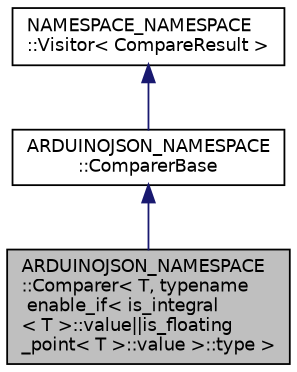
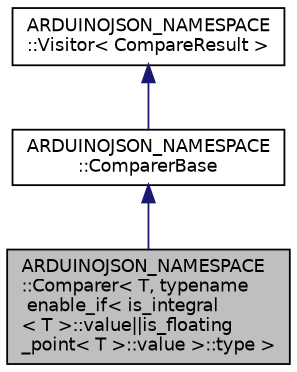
node "NAMESPACE_NAMESPACE ::Visitor< CompareResult >": label "NAMESPACE_NAMESPACE ::Visitor< CompareResult >" -> "ARDUINOJSON_NAMESPACE ::Visitor< CompareResult >"
